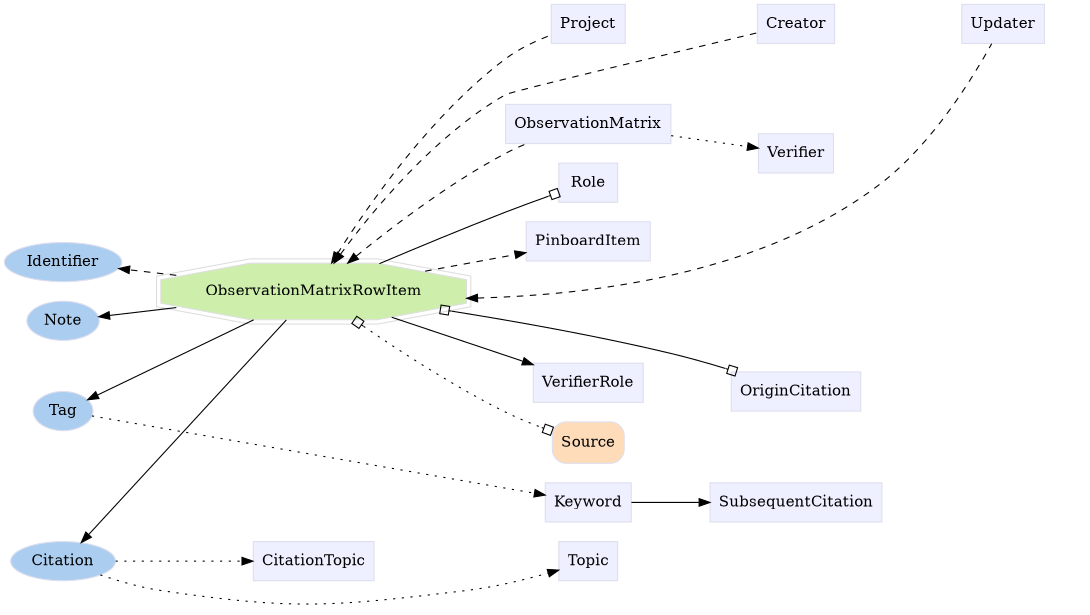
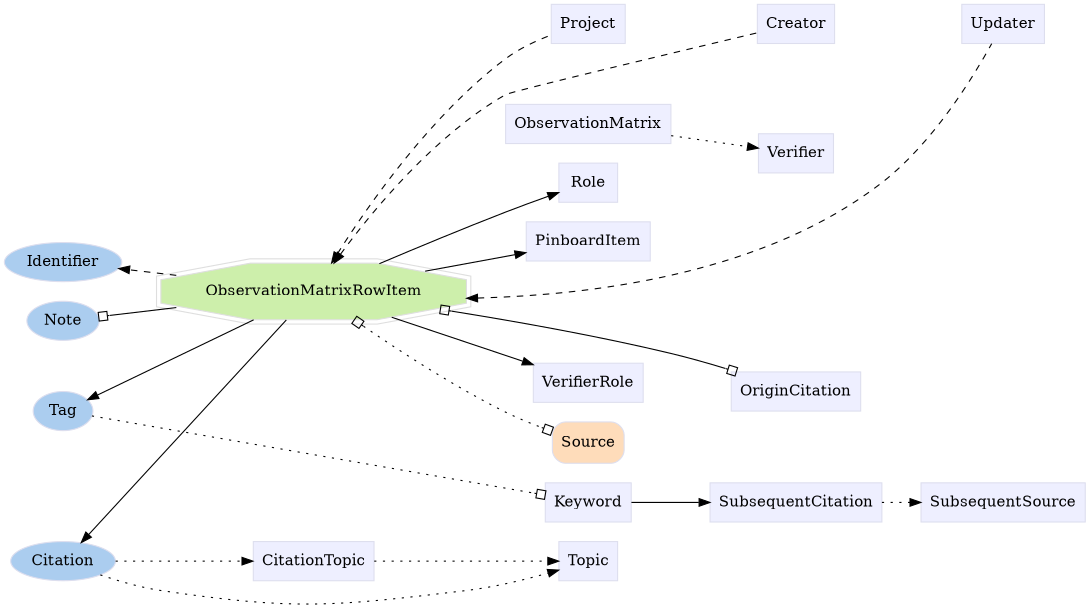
edge "ObservationMatrix" -> "ObservationMatrixRowItem": removed
edge "ObservationMatrixRowItem" -> "Role": arrowhead obox -> normal
edge "ObservationMatrixRowItem" -> "PinboardItem": style dashed -> solid
edge "ObservationMatrixRowItem" -> "Note": arrowhead normal -> obox
edge "Tag" -> "Keyword": arrowhead normal -> obox
node "SubsequentSource": added
edge "CitationTopic" -> "Topic": added
